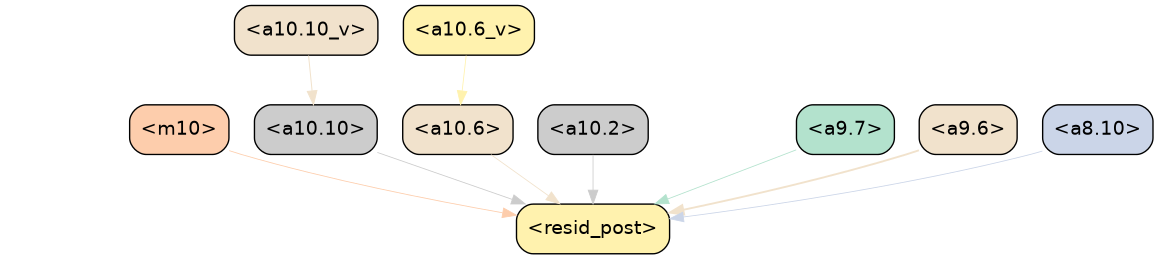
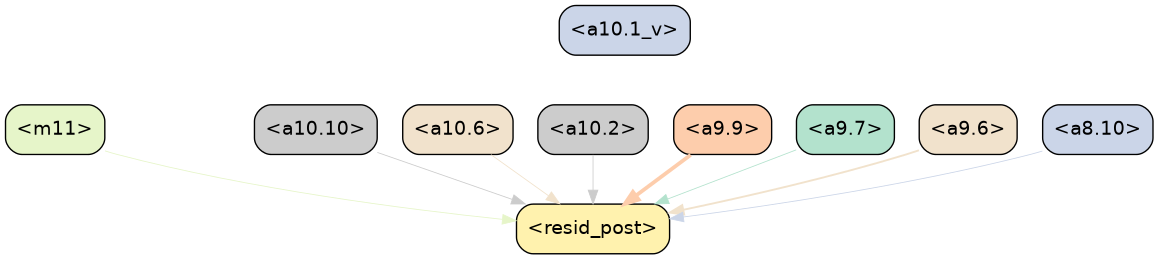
node "<a10.10_v>": removed
node "<a10.6_v>": removed
node "<a10.1_v>": added
node "<m11>": added
node "<m10>": removed
node "<a9.9>": added
